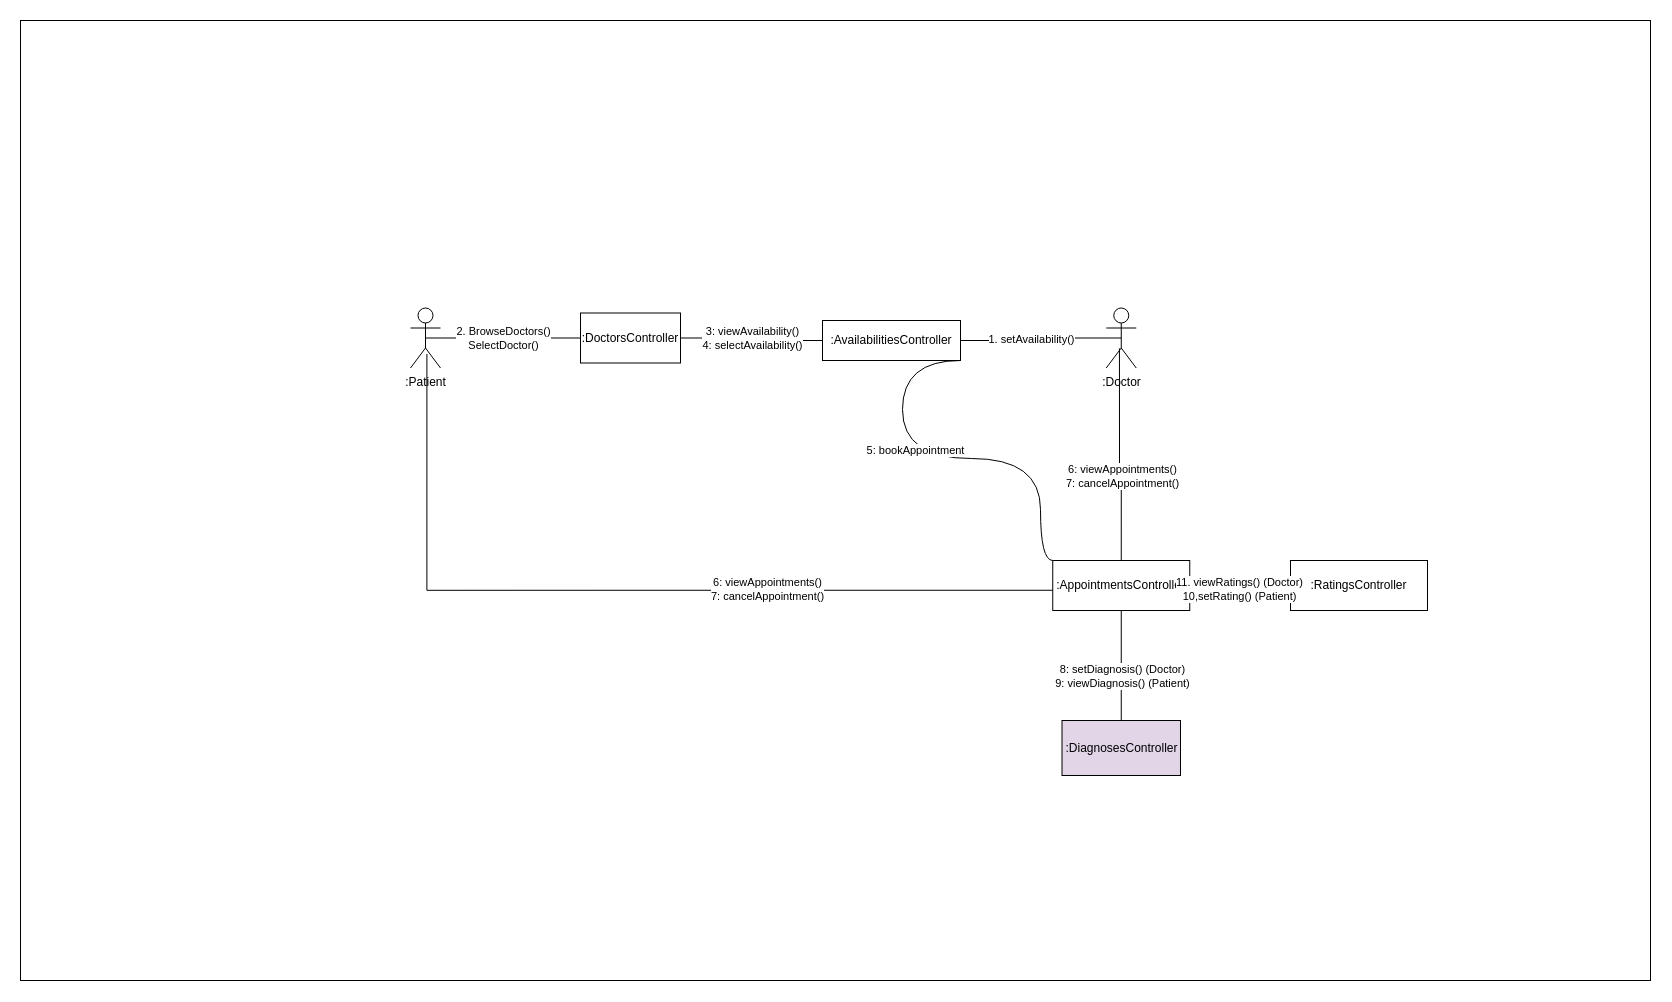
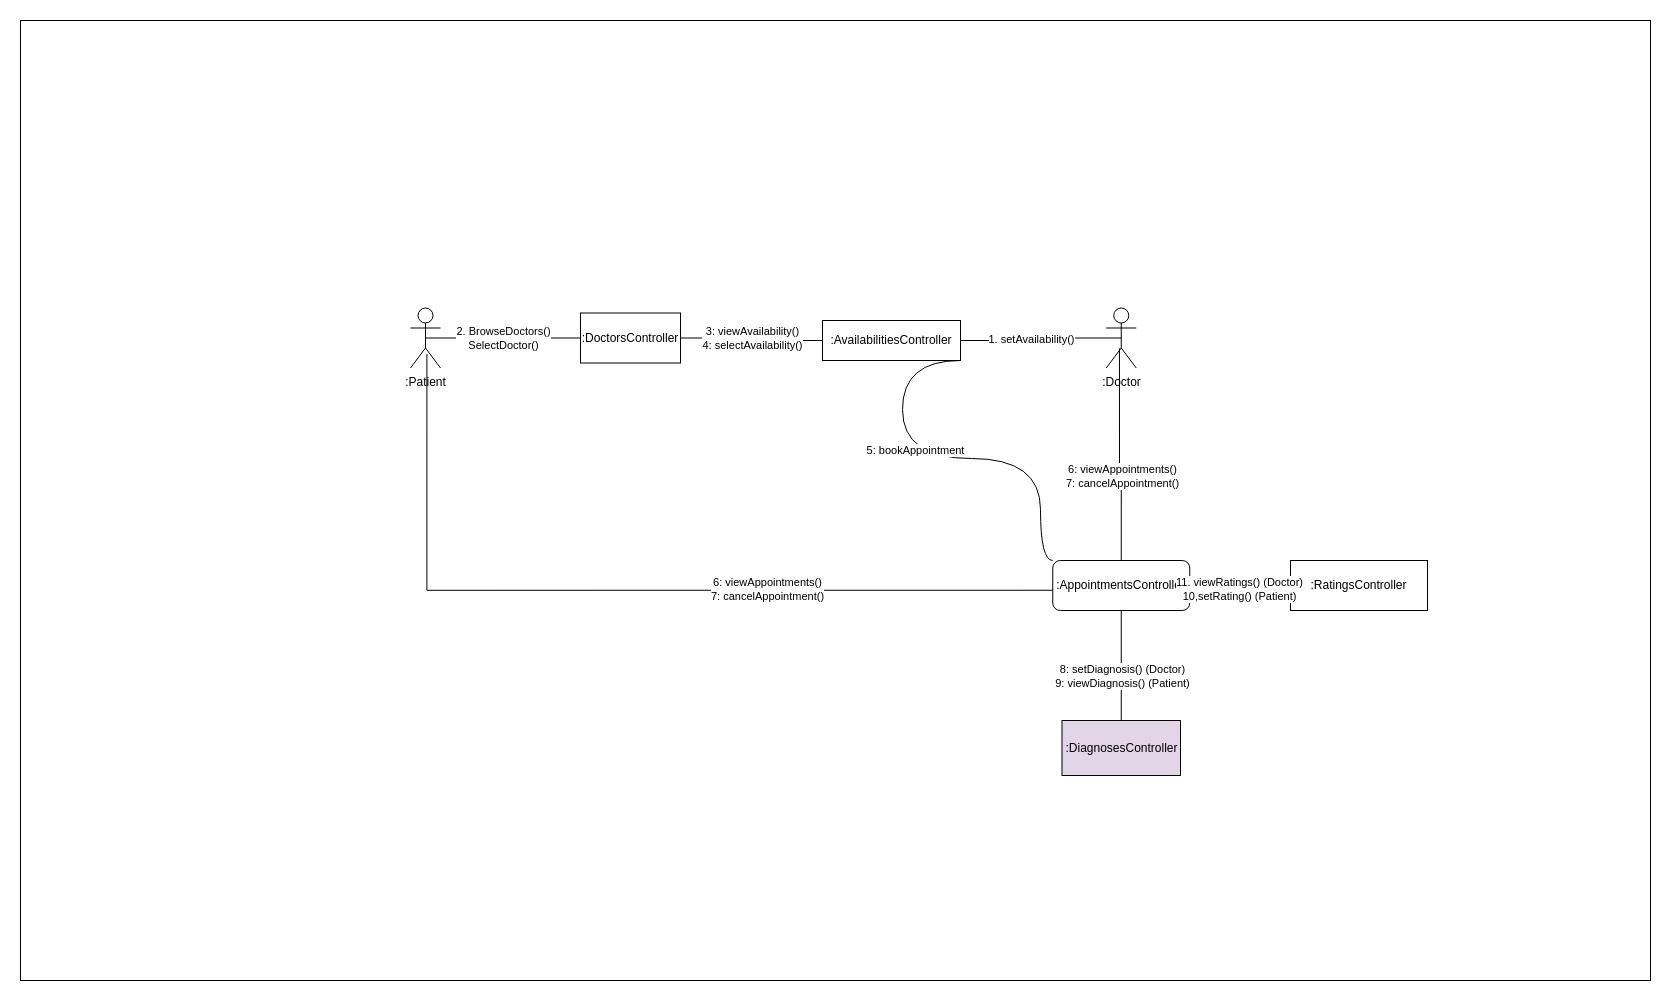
node ":AppointmentsController": shape rectangle -> rounded rectangle
